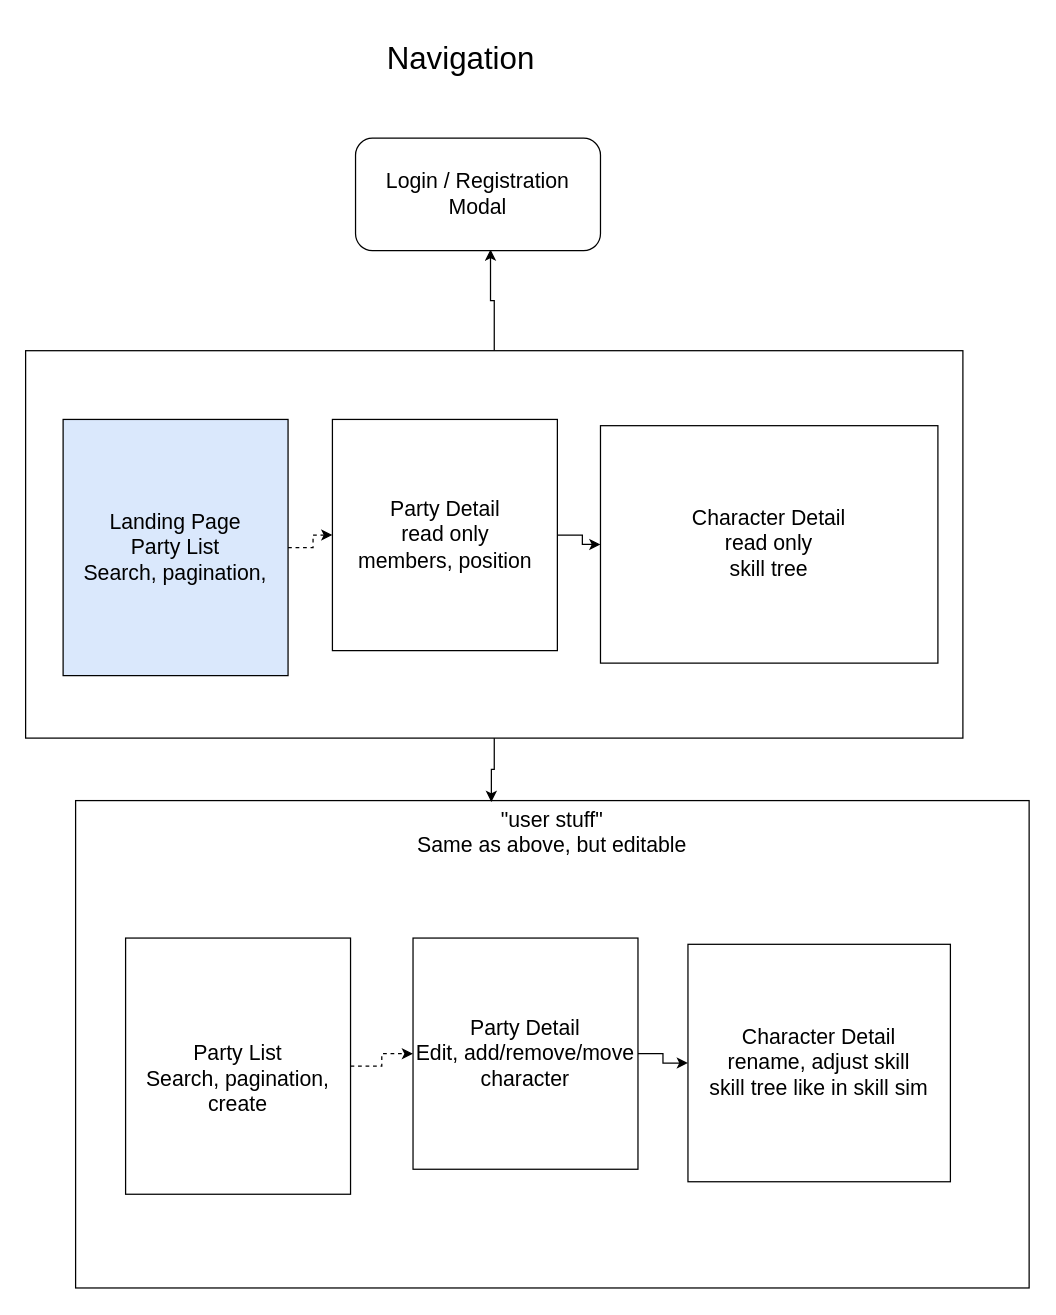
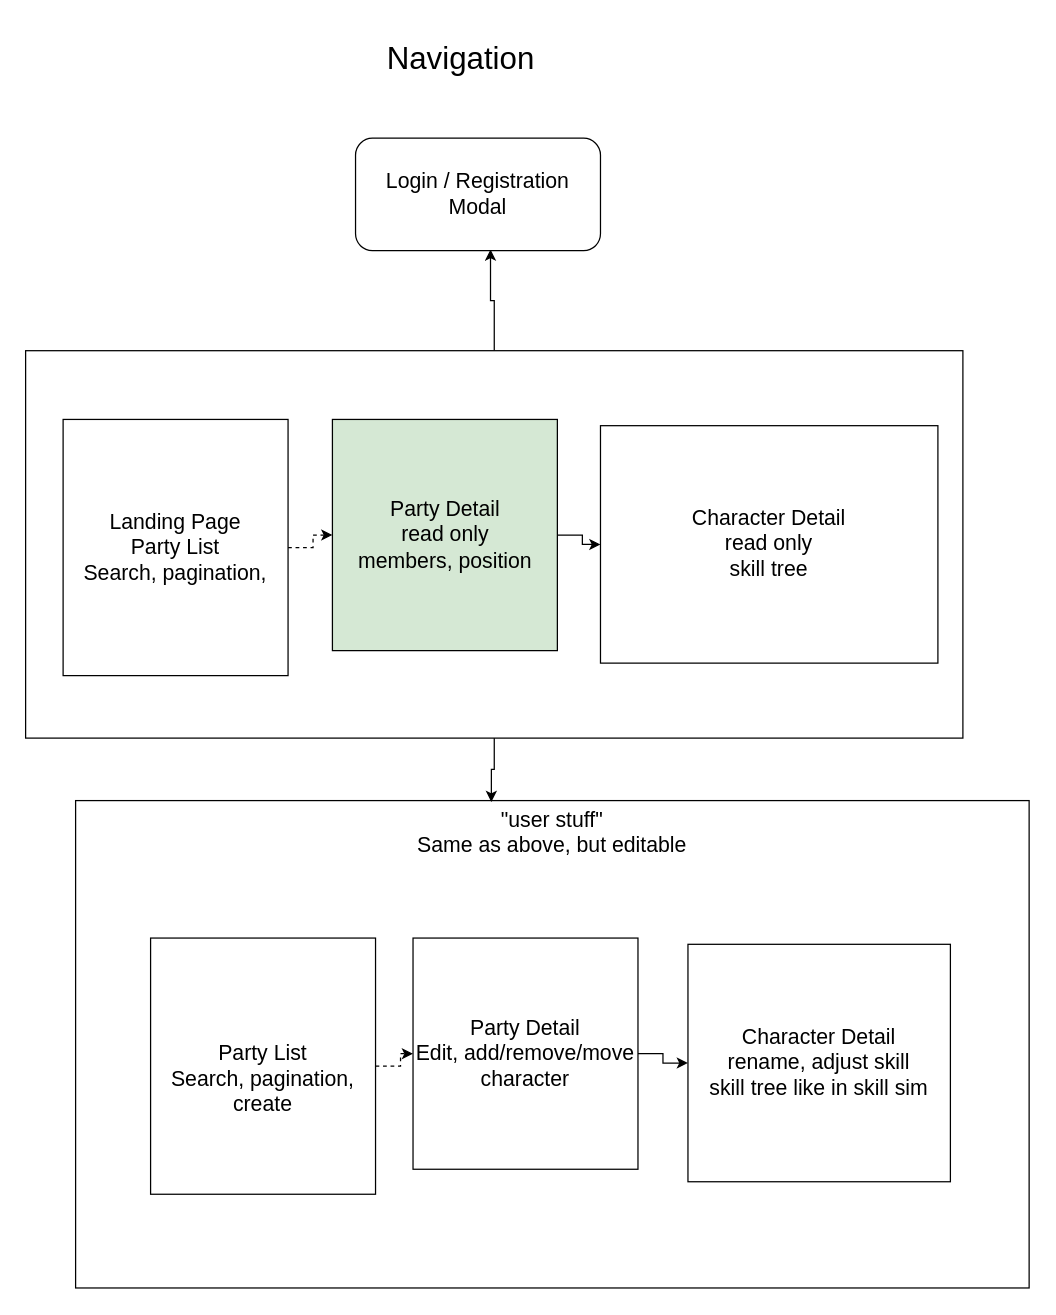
node "Party Detail read only members, position": fillcolor #ffffff -> #d5e8d4
node "Landing Page Party List Search, pagination,": fillcolor #dae8fc -> #ffffff
node "Party List Search, pagination, create": moved (238, 1066) -> (263, 1066)
